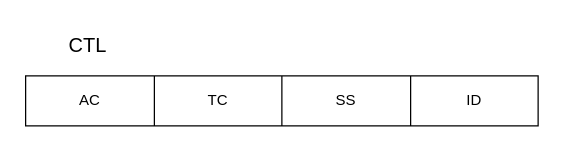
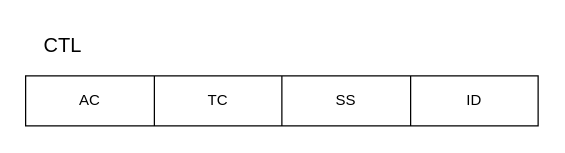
node "CTL": moved (88, 44) -> (63, 44)
